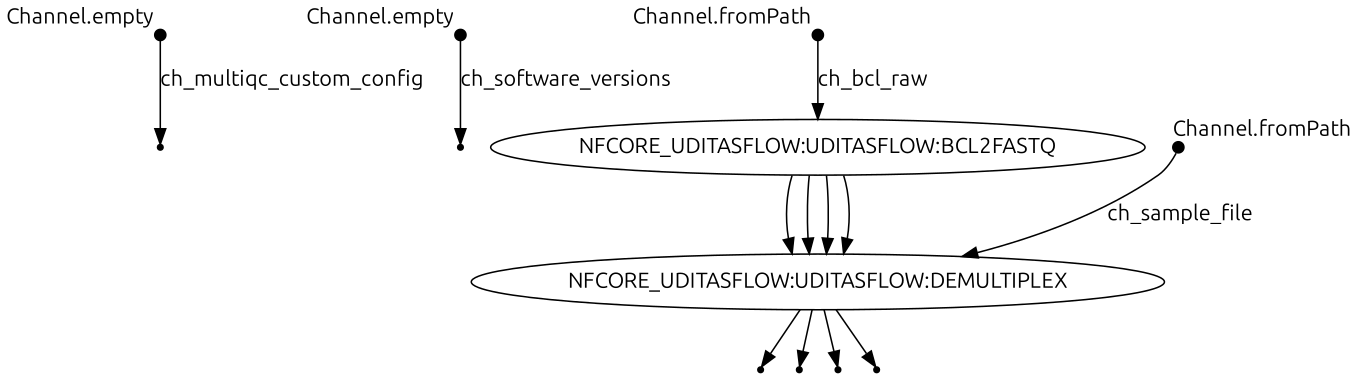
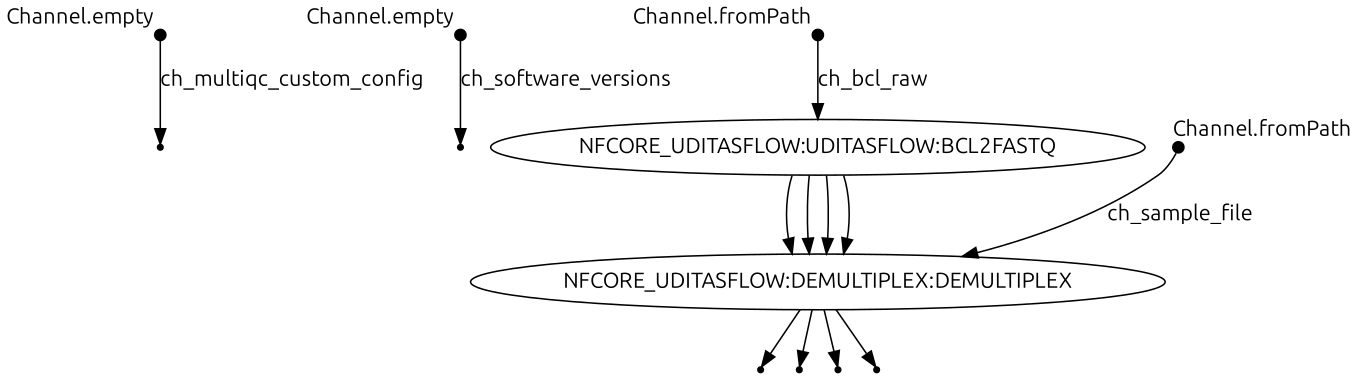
node "NFCORE_UDITASFLOW:UDITASFLOW:DEMULTIPLEX": label "NFCORE_UDITASFLOW:UDITASFLOW:DEMULTIPLEX" -> "NFCORE_UDITASFLOW:DEMULTIPLEX:DEMULTIPLEX"
